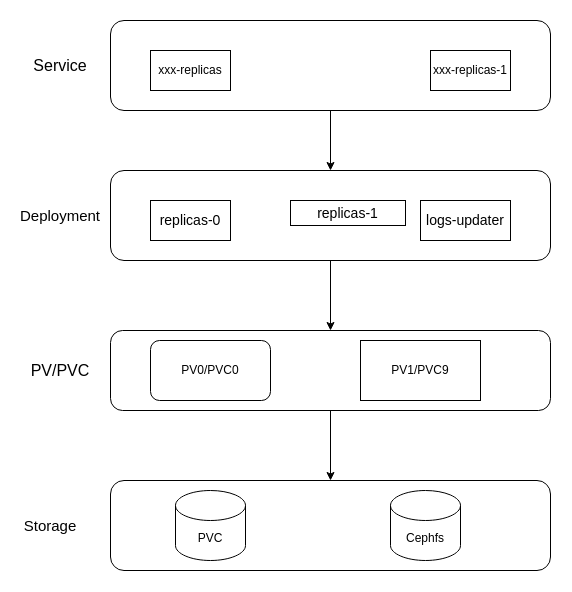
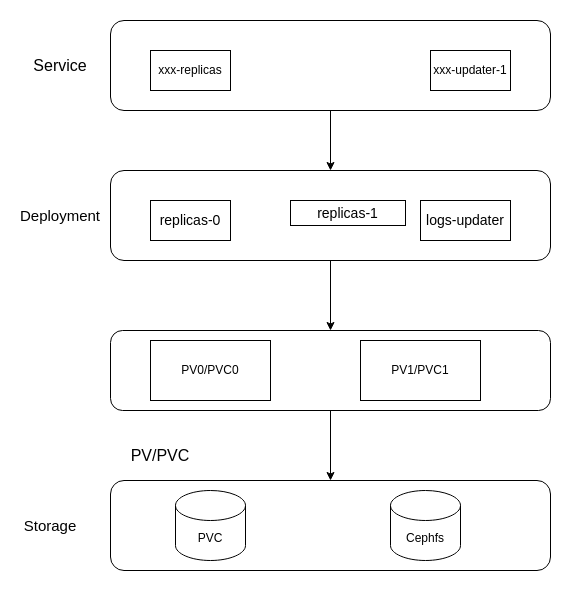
node "xxx-replicas-1": label "xxx-replicas-1" -> "xxx-updater-1"
node "PV/PVC": moved (61, 371) -> (161, 456)
node "PV0/PVC0": shape rounded rectangle -> rectangle
node "PV1/PVC9": label "PV1/PVC9" -> "PV1/PVC1"
